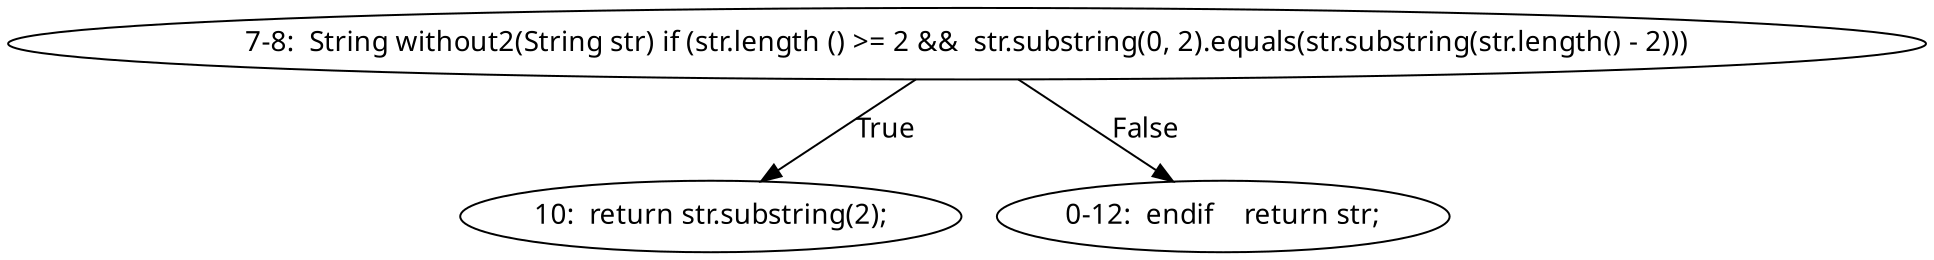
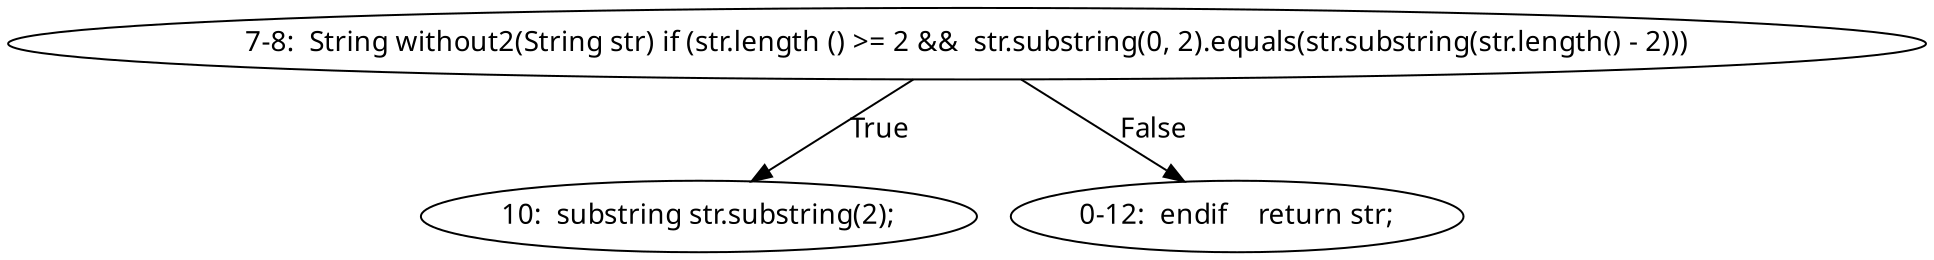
node "10:  return str.substring(2);": label "10:  return str.substring(2);" -> "10:  substring str.substring(2);"
